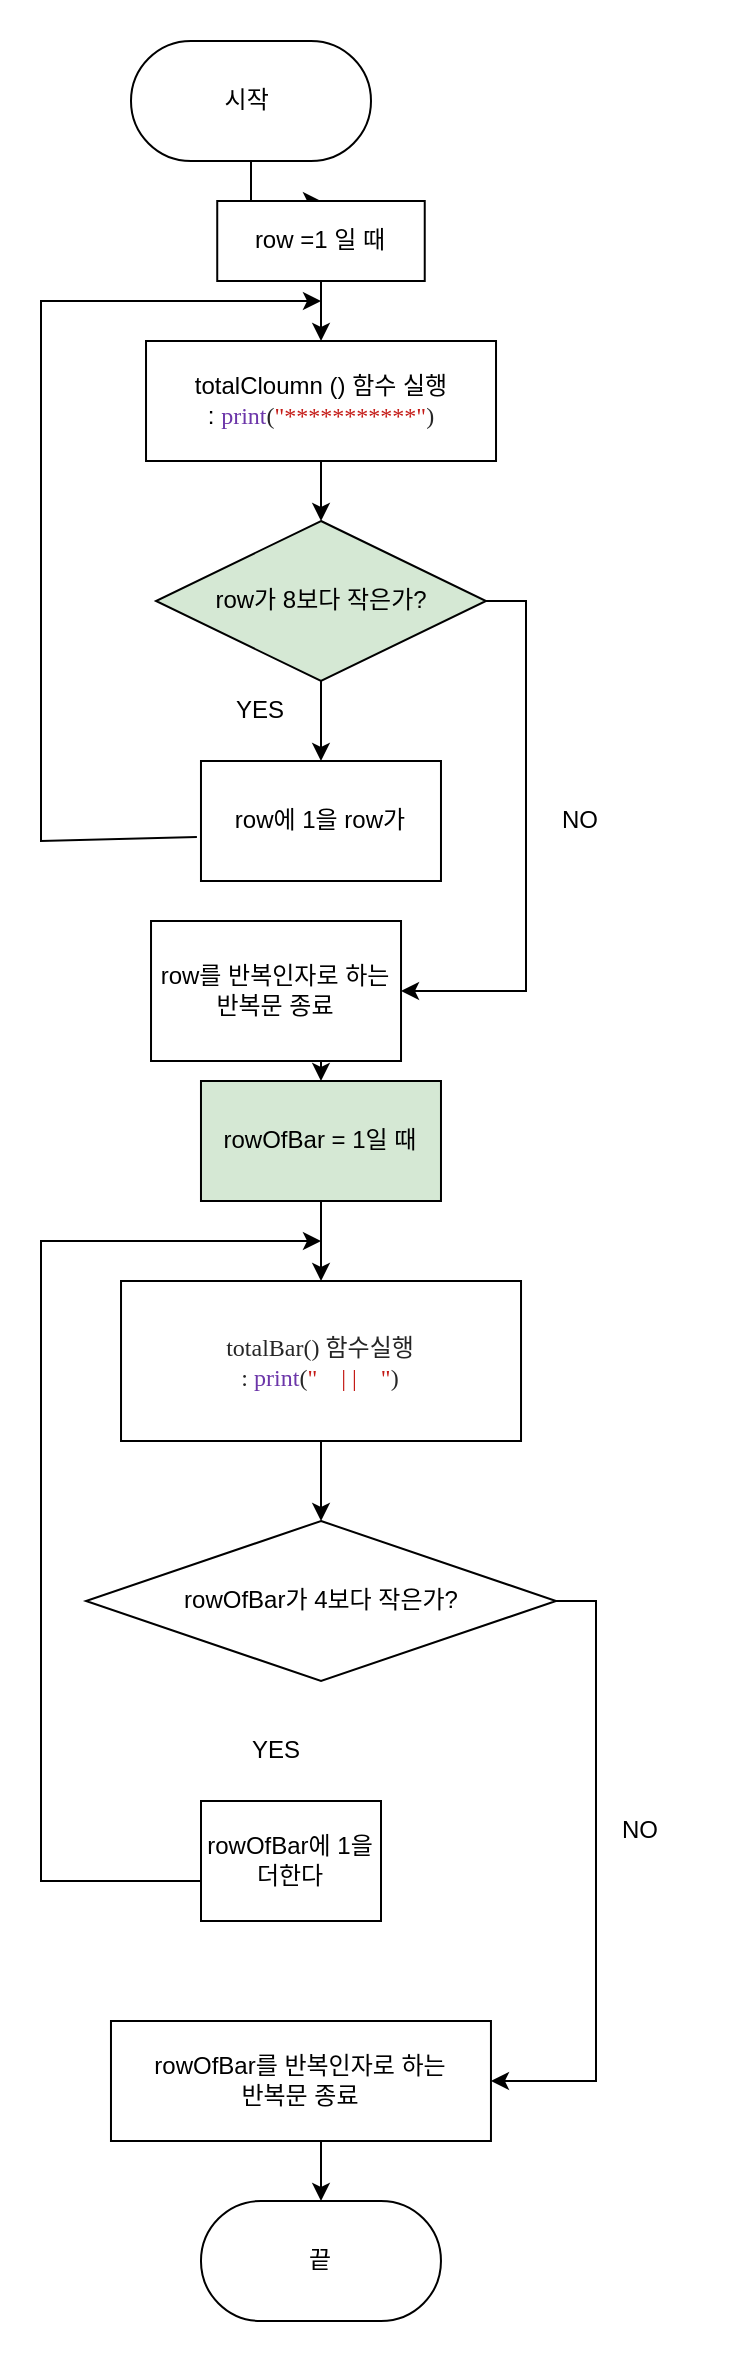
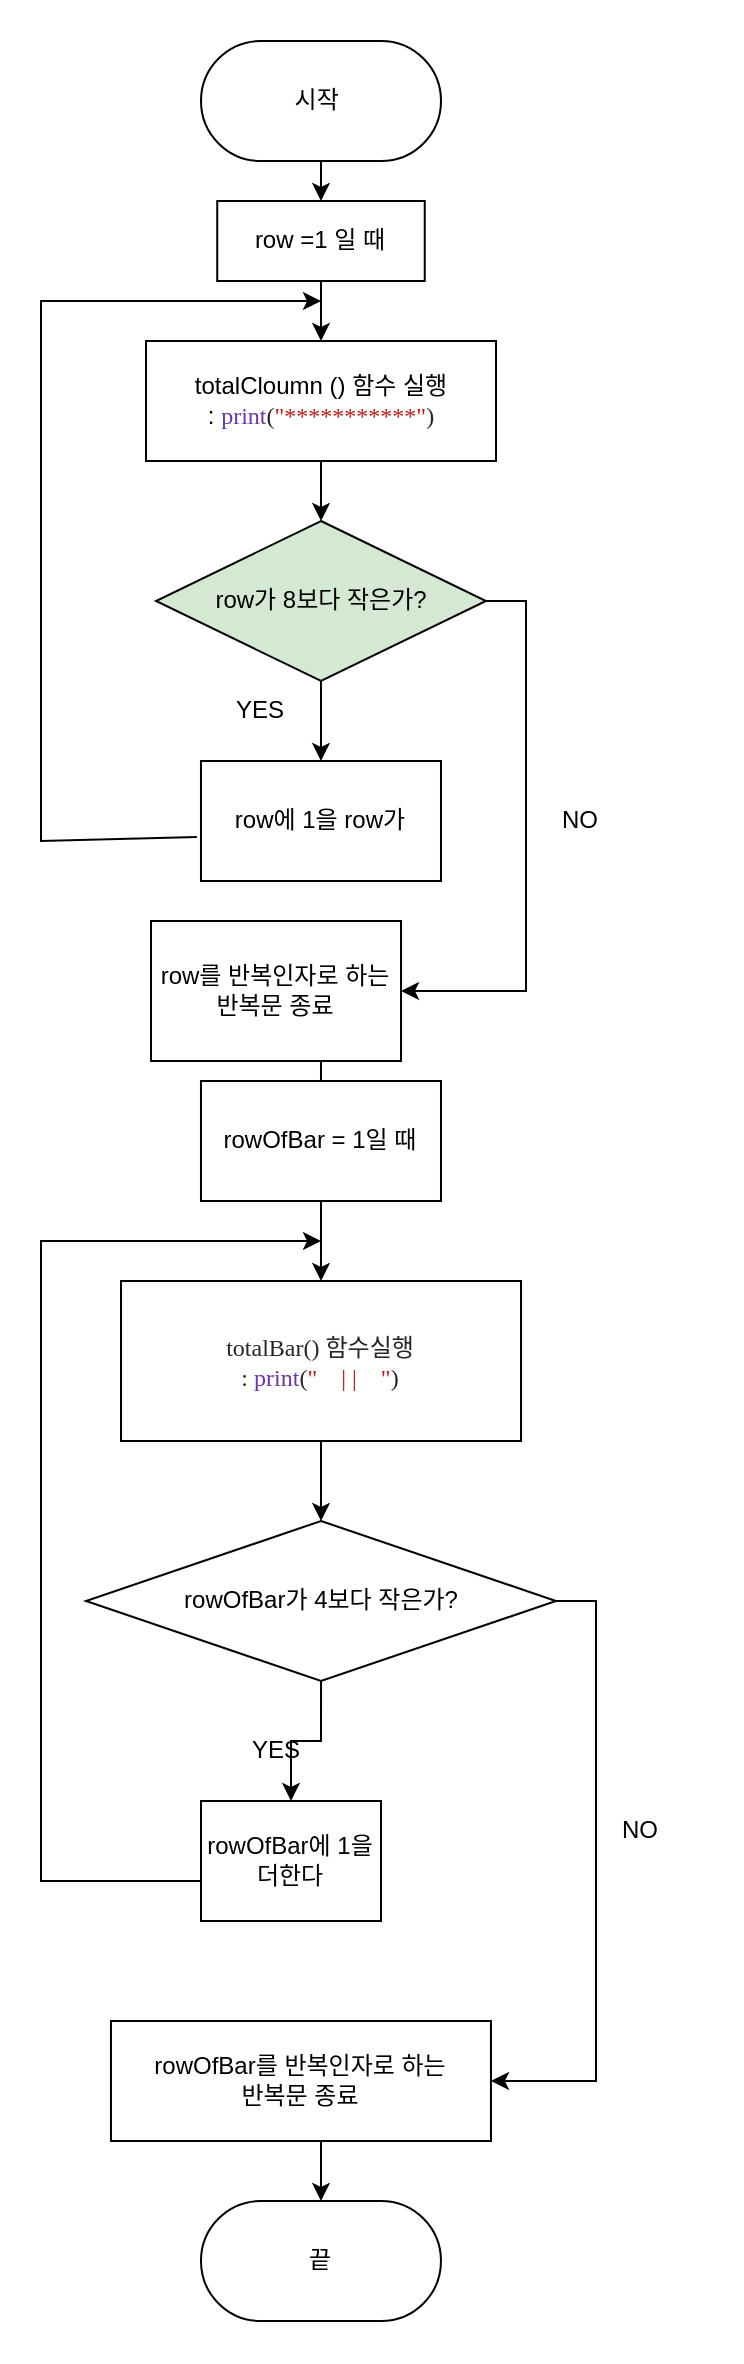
node "시작": moved (251, 101) -> (321, 101)
edge "row를 반복인자로 하는 반복문 종료" -> "rowOfBar = 1일 때": arrowhead classic -> none
node "rowOfBar = 1일 때": fillcolor #d5e8d4 -> #ffffff
edge "rowOfBar가 4보다 작은가?" -> "rowOfBar에 1을 더한다": added
